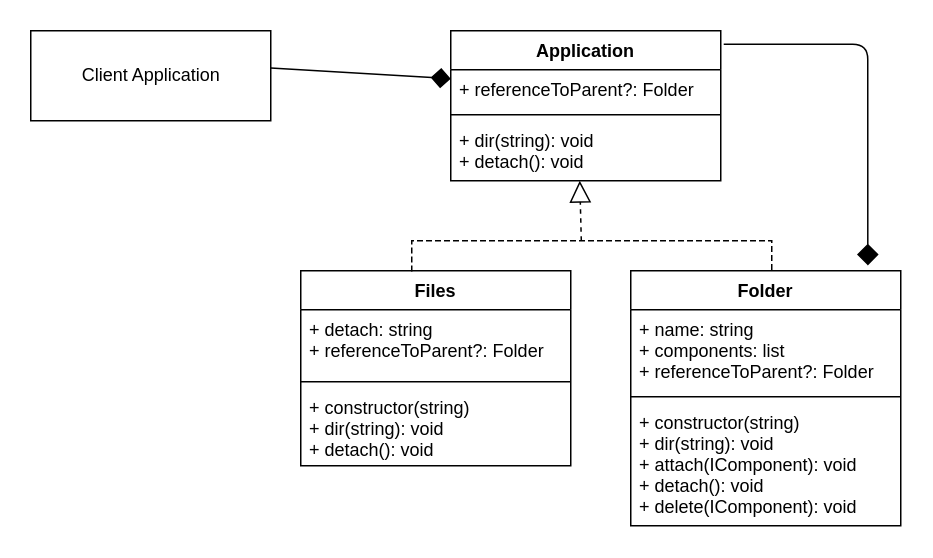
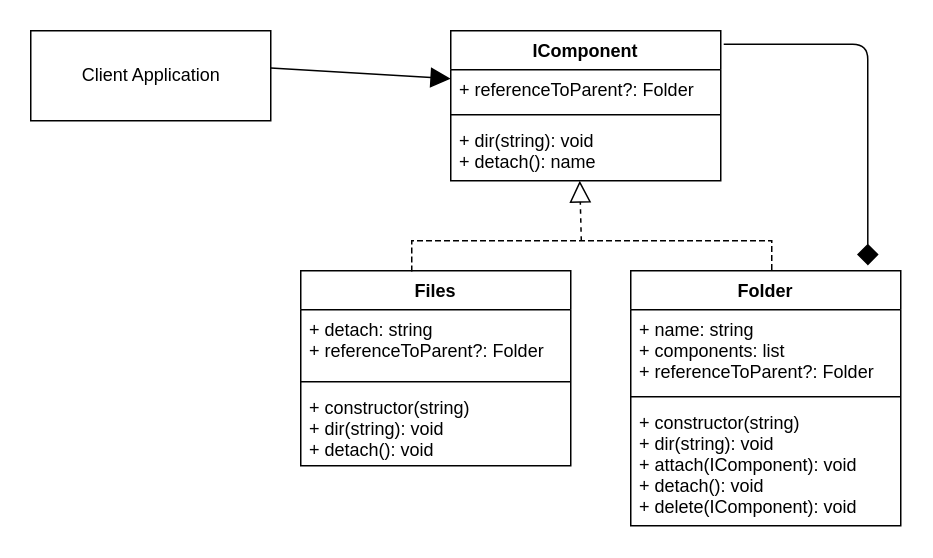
node "Application": label "Application" -> "IComponent"
edge "Client Application" -> "+ referenceToParent?: Folder": arrowhead diamond -> block
node "+ dir(string): void + detach(): void": label "+ dir(string): void + detach(): void" -> "+ dir(string): void + detach(): name"
